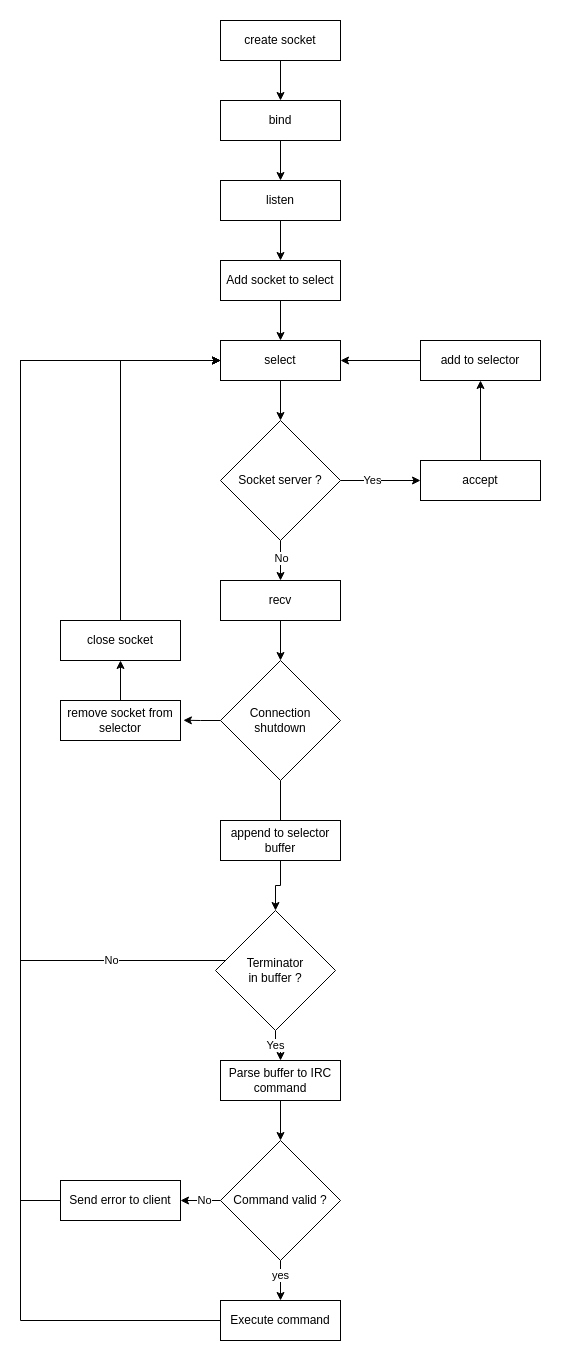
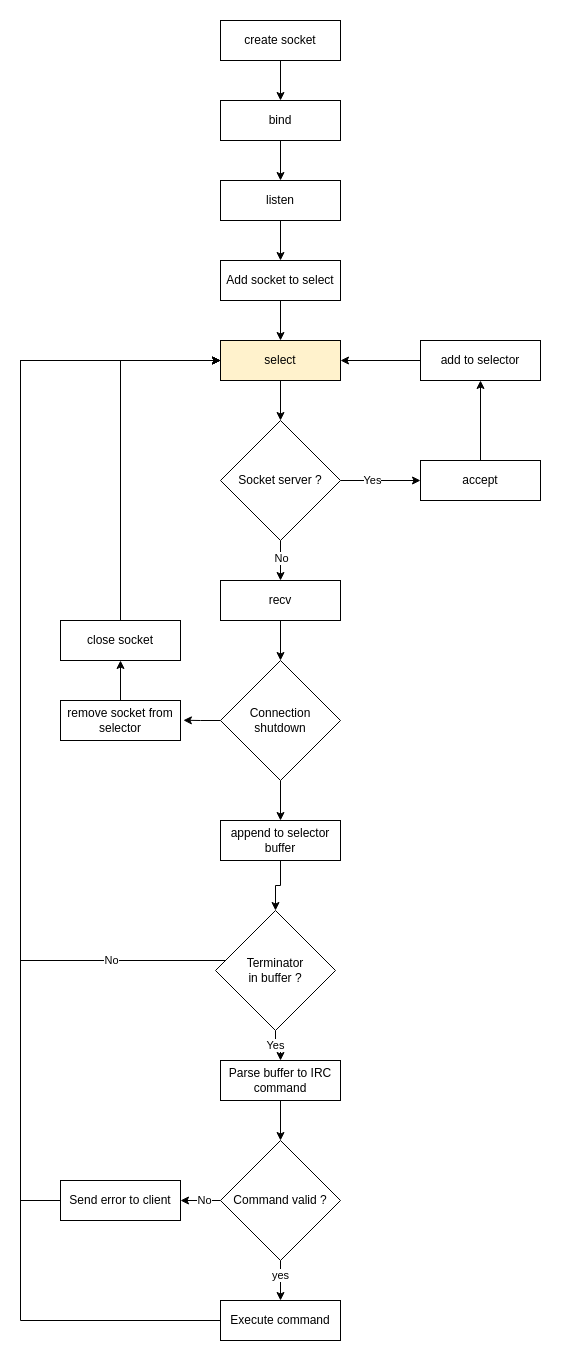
node "select": fillcolor #ffffff -> #fff2cc
edge "Connection shutdown" -- "append to selector buffer": arrowhead none -> classic
